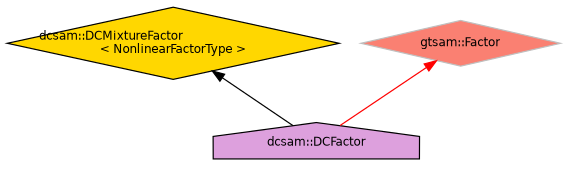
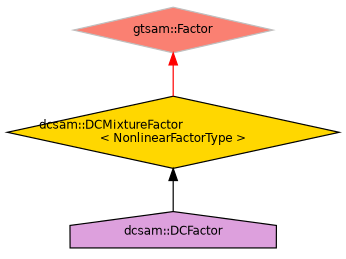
edge "dcsam::DCFactor" -> "gtsam::Factor": now "dcsam::DCMixtureFactor < NonlinearFactorType >" -> "gtsam::Factor"
